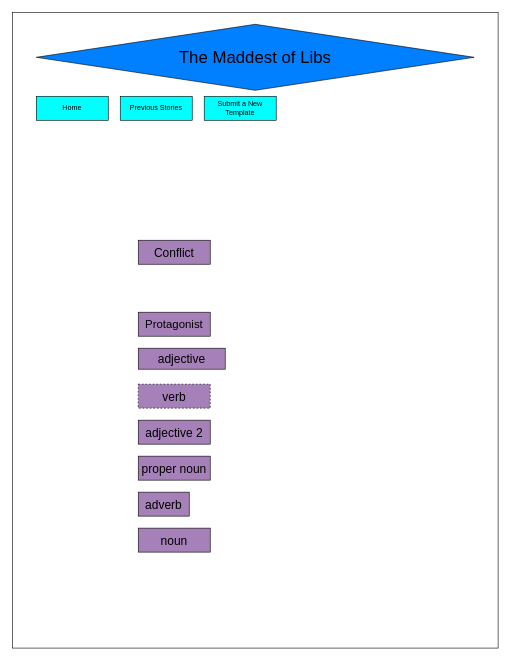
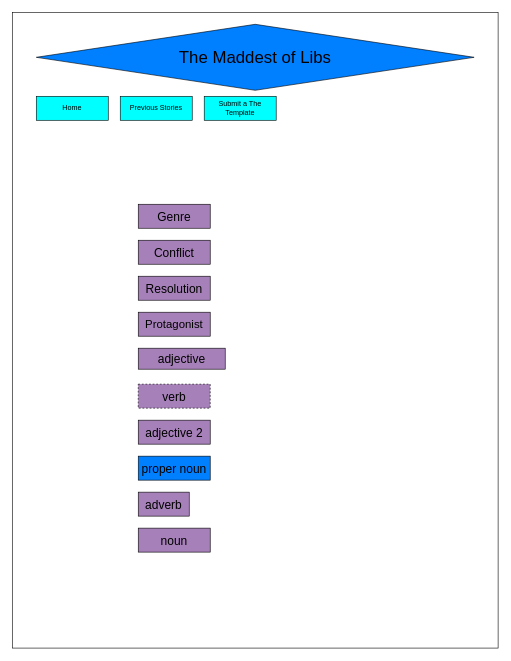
node "Submit a New Template": label "Submit a New Template" -> "Submit a The Template"
node "Genre": added
node "Resolution": added
node "proper noun": fillcolor #a680b8 -> #007fff
